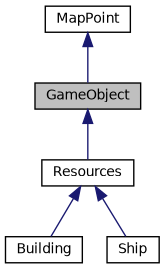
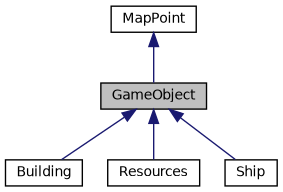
edge "Building" -> "Resources": now "Building" -> "GameObject"
edge "Ship" -> "Resources": now "Ship" -> "GameObject"
